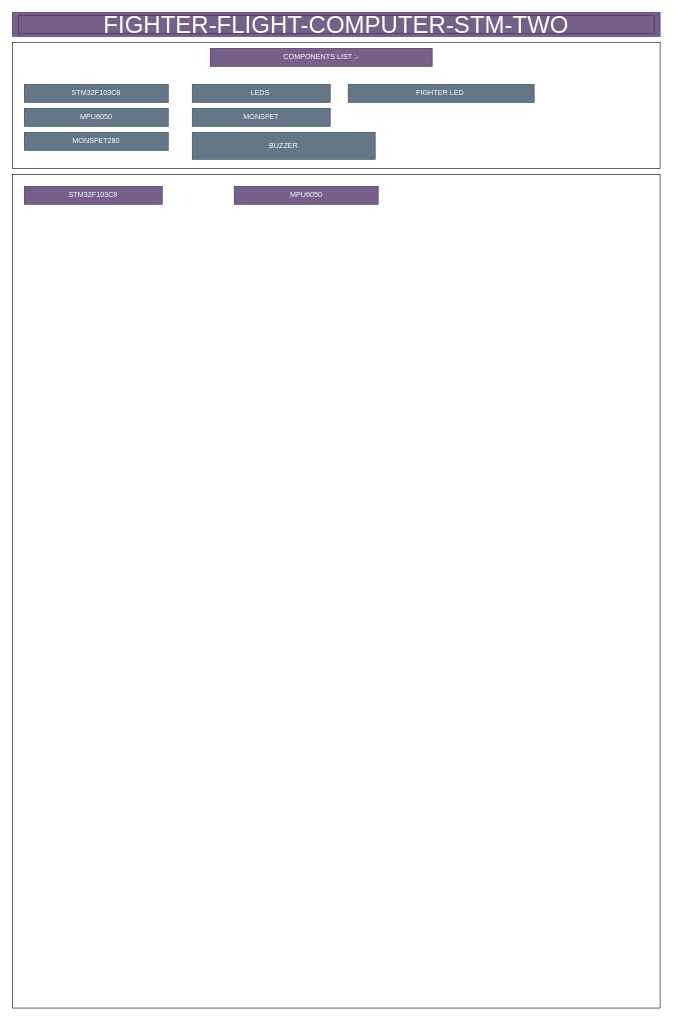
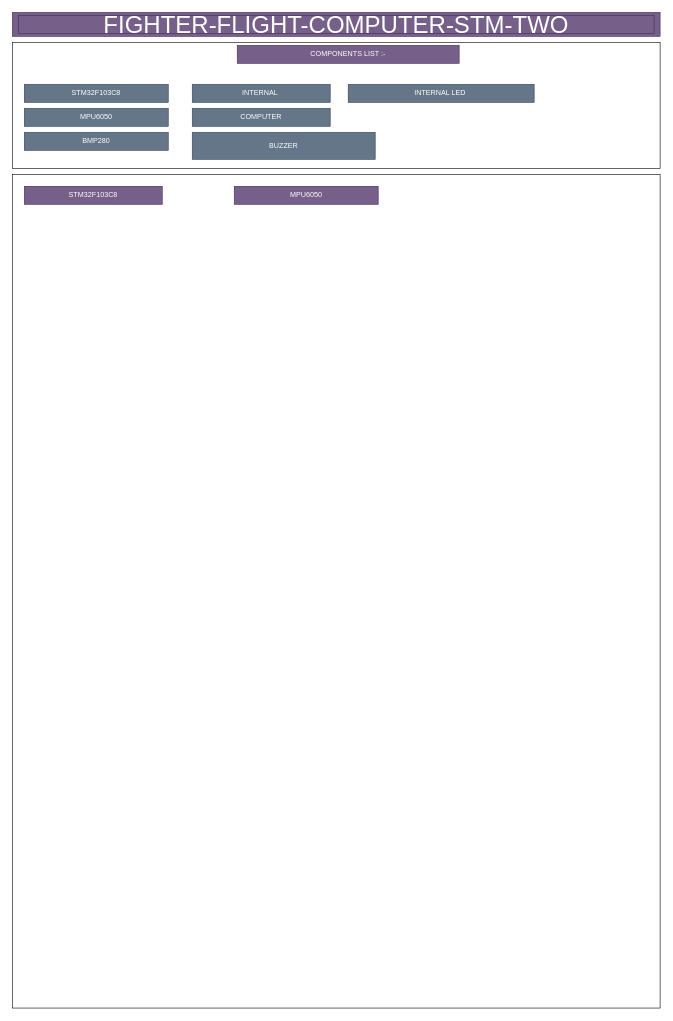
node "COMPONENTS LIST :-": moved (321, 57) -> (348, 54)
node "LEDS": label "LEDS" -> "INTERNAL"
node "FIGHTER LED": label "FIGHTER LED" -> "INTERNAL LED"
node "MONSFET": label "MONSFET" -> "COMPUTER"
node "MONSFET280": label "MONSFET280" -> "BMP280"
